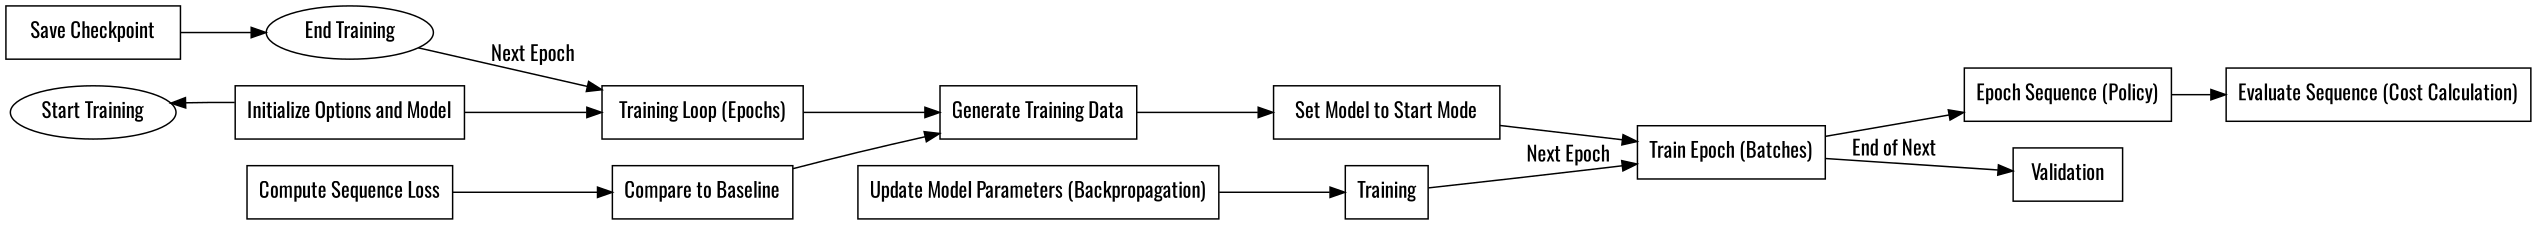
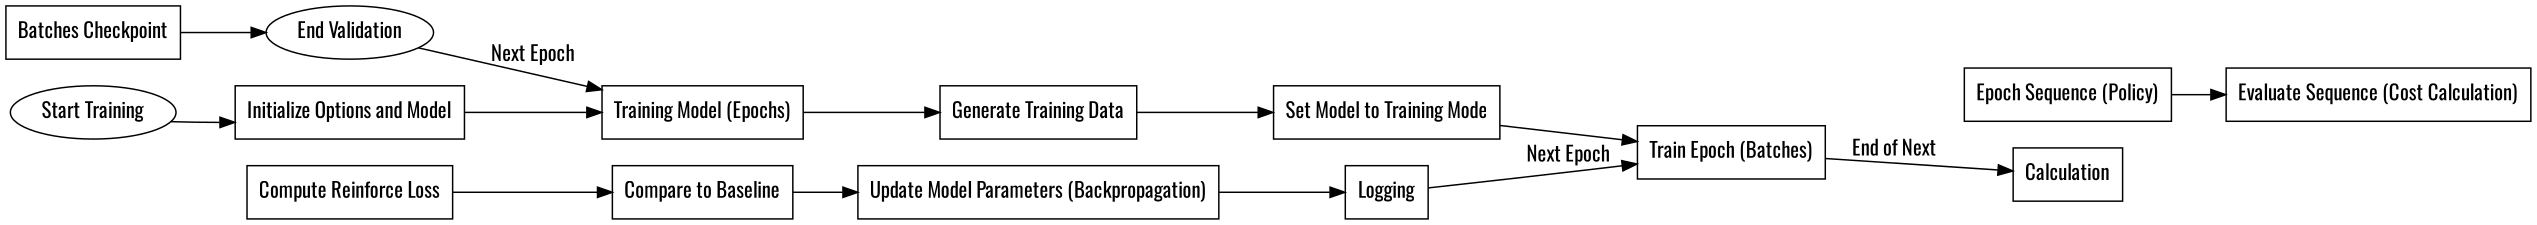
node "Save Checkpoint": label "Save Checkpoint" -> "Batches Checkpoint"
node "End Training": label "End Training" -> "End Validation"
edge "Initialize Options and Model" -> "Start Training": reversed
node "Training Loop (Epochs)": label "Training Loop (Epochs)" -> "Training Model (Epochs)"
node "Set Model to Start Mode": label "Set Model to Start Mode" -> "Set Model to Training Mode"
edge "Train Epoch (Batches)" -> "Epoch Sequence (Policy)": removed
edge "Compare to Baseline" -> "Generate Training Data": now "Compare to Baseline" -> "Update Model Parameters (Backpropagation)"
node "Validation": label "Validation" -> "Calculation"
node "Compute Sequence Loss": label "Compute Sequence Loss" -> "Compute Reinforce Loss"
node "Training": label "Training" -> "Logging"
